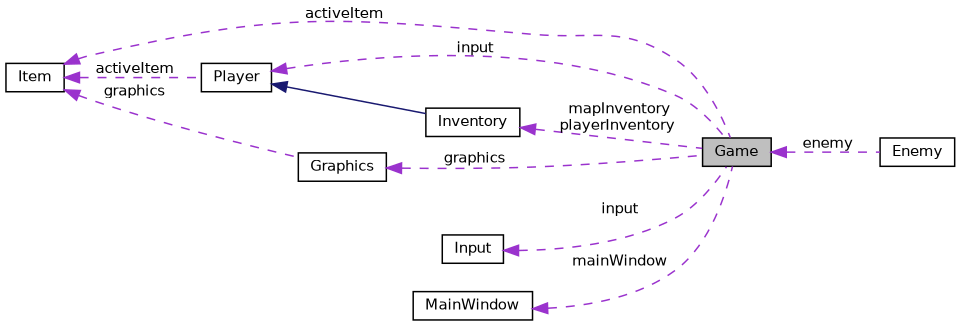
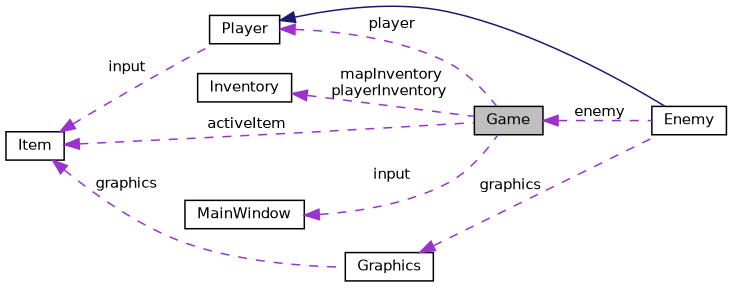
edge "Game" -> "Player": label " input" -> " player"
edge "Player" -> "Item": label " activeItem" -> " input"
edge "Inventory" -> "Player": now "Enemy" -> "Player"
edge "Game" -> "Graphics": now "Enemy" -> "Graphics"
node "Input": removed
edge "Game" -> "MainWindow": label " mainWindow" -> " input"
